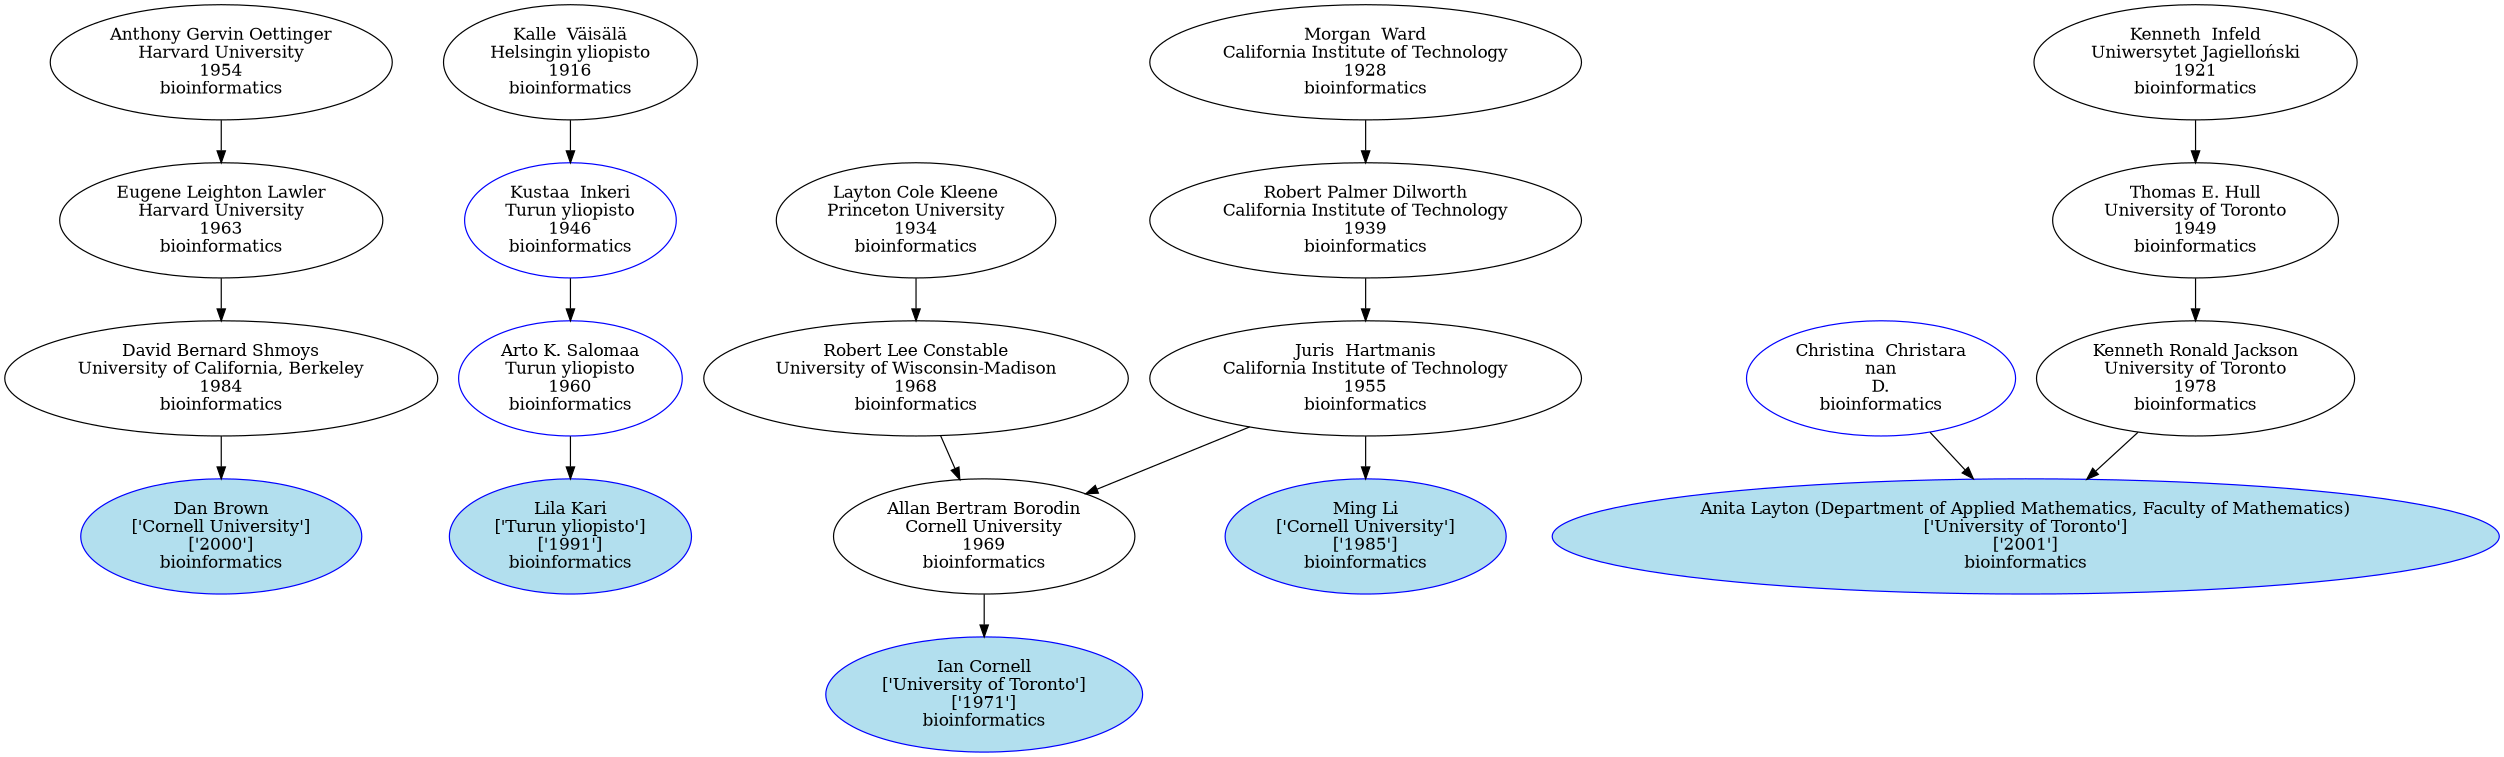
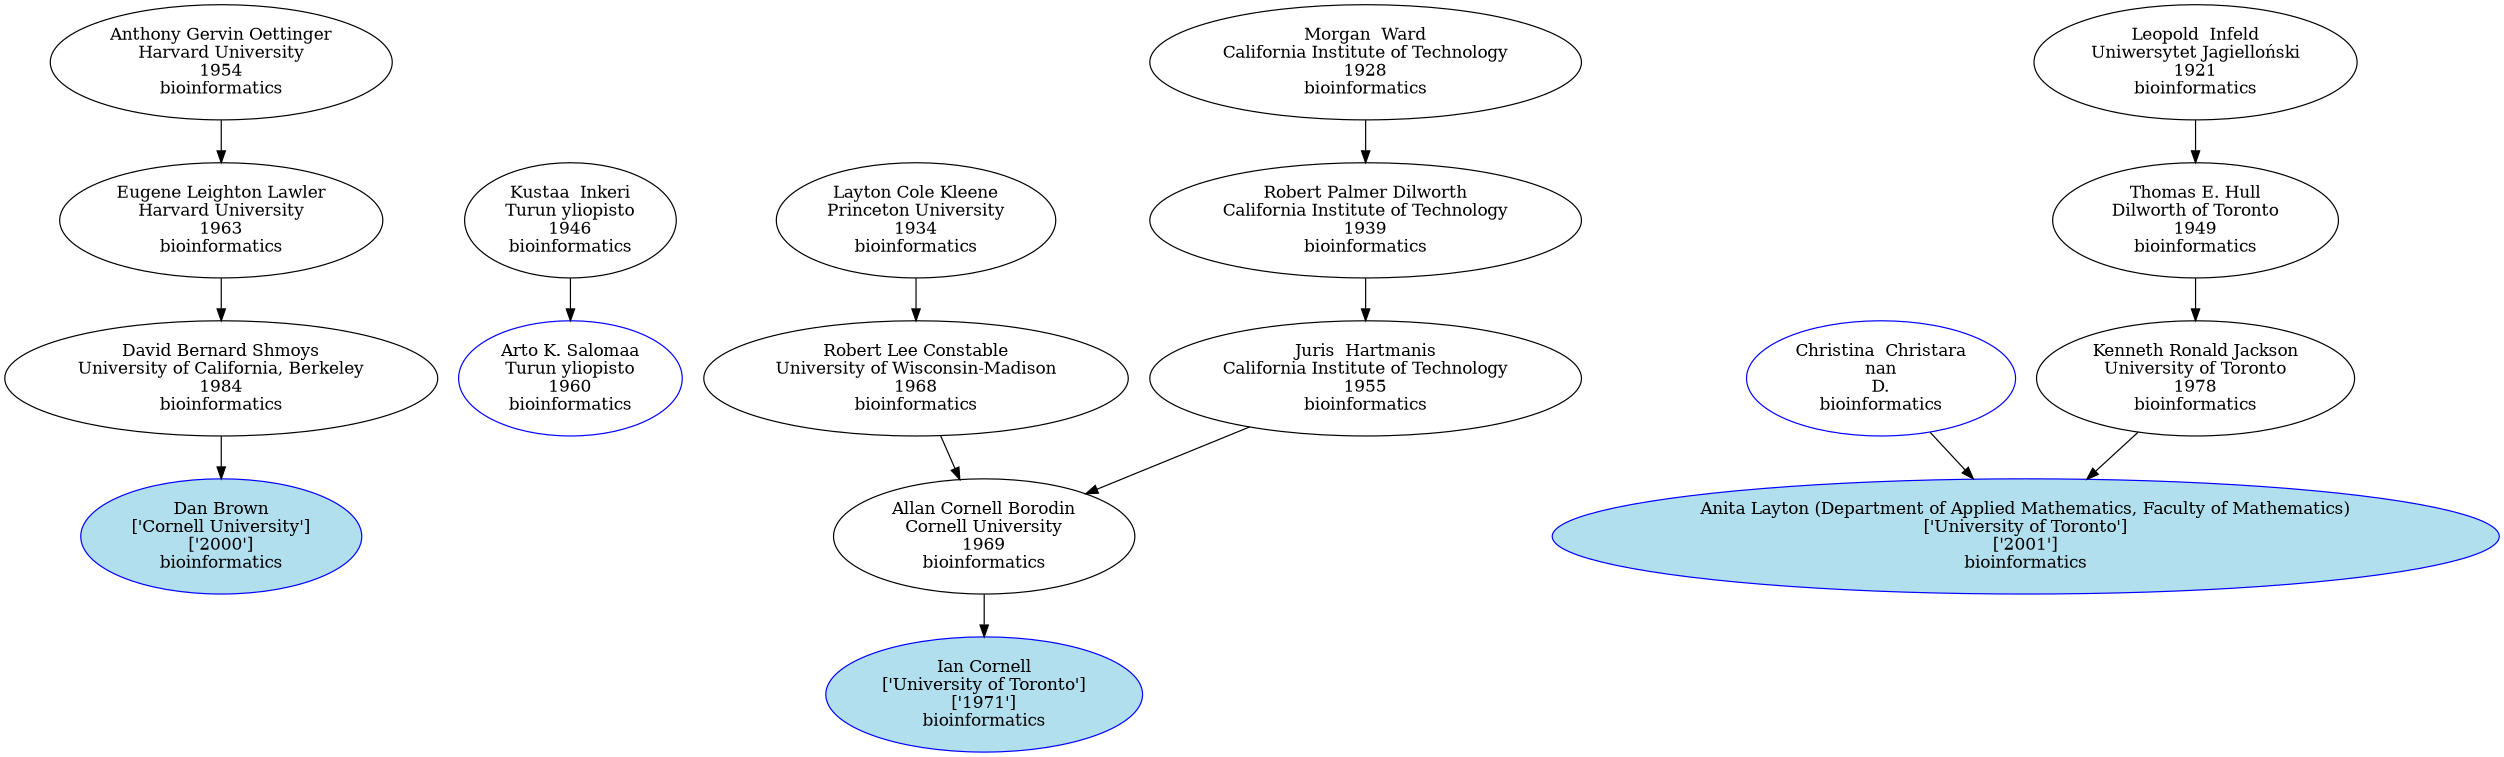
node "Kalle  Väisälä Helsingin yliopisto 1916 bioinformatics": removed
node "Kenneth  Infeld Uniwersytet Jagielloński 1921 bioinformatics": label "Kenneth  Infeld Uniwersytet Jagielloński 1921 bioinformatics" -> "Leopold  Infeld Uniwersytet Jagielloński 1921 bioinformatics"
node "Kustaa  Inkeri Turun yliopisto 1946 bioinformatics": color blue -> black
node "Thomas E. Hull University of Toronto 1949 bioinformatics": label "Thomas E. Hull University of Toronto 1949 bioinformatics" -> "Thomas E. Hull Dilworth of Toronto 1949 bioinformatics"
node "Lila Kari ['Turun yliopisto'] ['1991'] bioinformatics": removed
node "Allan Bertram Borodin Cornell University 1969 bioinformatics": label "Allan Bertram Borodin Cornell University 1969 bioinformatics" -> "Allan Cornell Borodin Cornell University 1969 bioinformatics"
node "Ming Li ['Cornell University'] ['1985'] bioinformatics": removed
